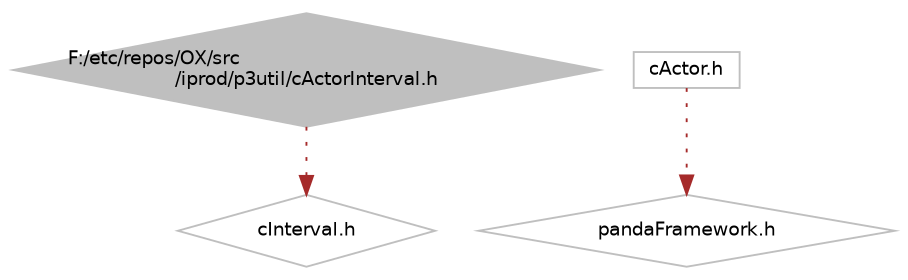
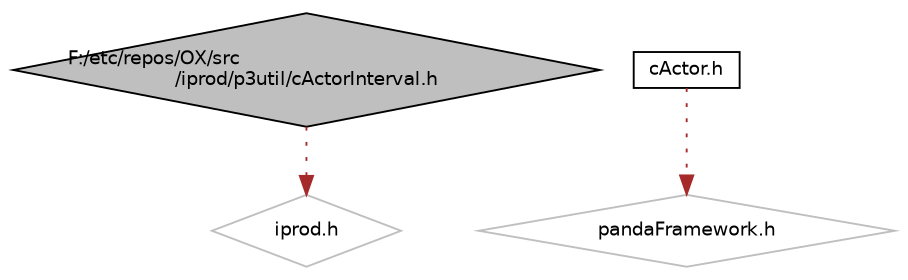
node "F:/etc/repos/OX/src /iprod/p3util/cActorInterval.h": color grey75 -> black
node "cActor.h": color grey75 -> black
node "cInterval.h": label "cInterval.h" -> "iprod.h"
